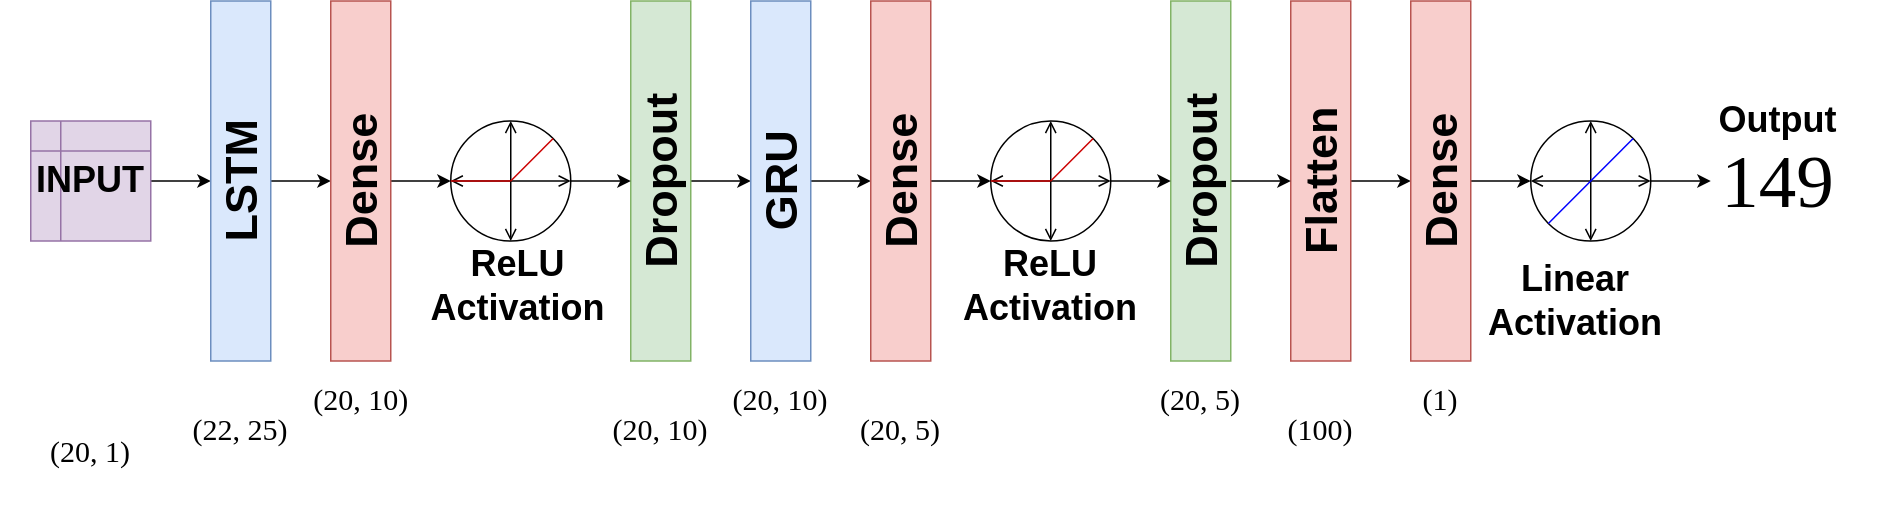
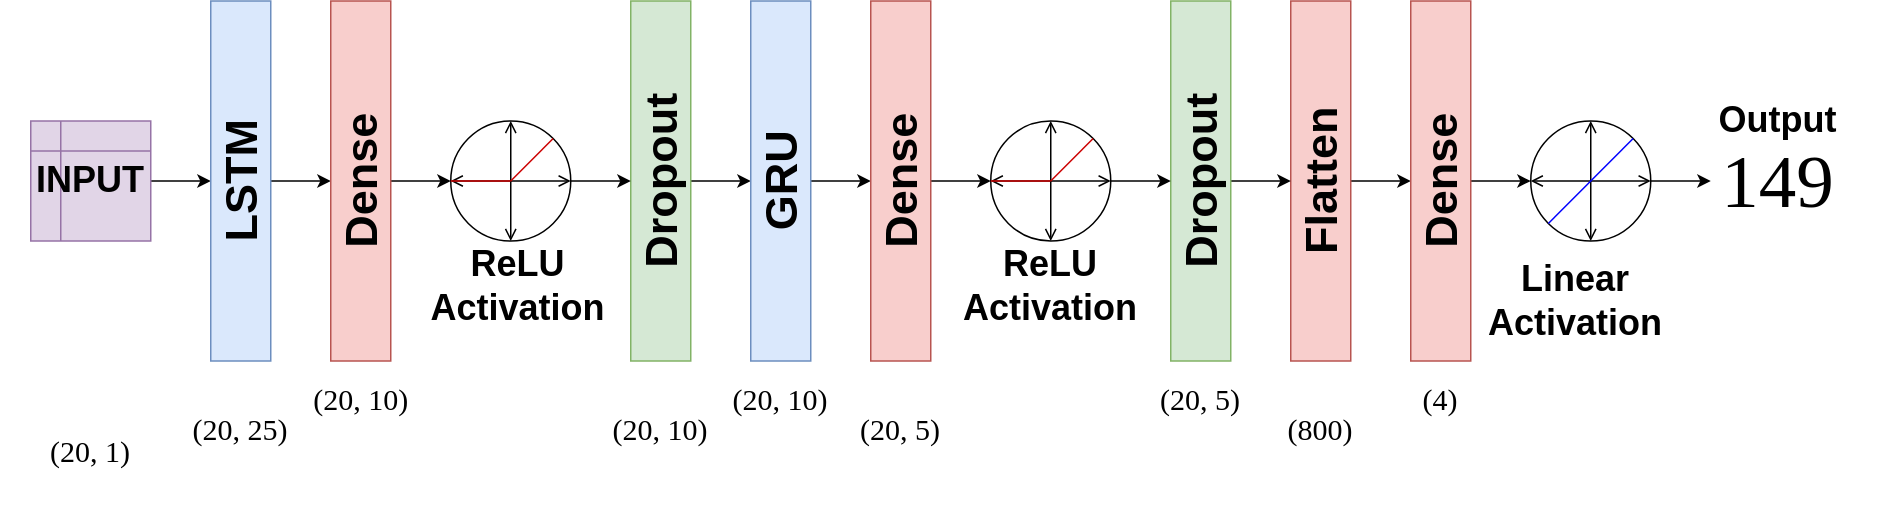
node "(1)": label "(1)" -> "(4)"
node "(22, 25)": label "(22, 25)" -> "(20, 25)"
node "(100)": label "(100)" -> "(800)"
